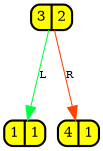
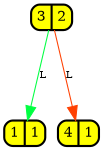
edge "3" -> "4": label "R" -> "L"
